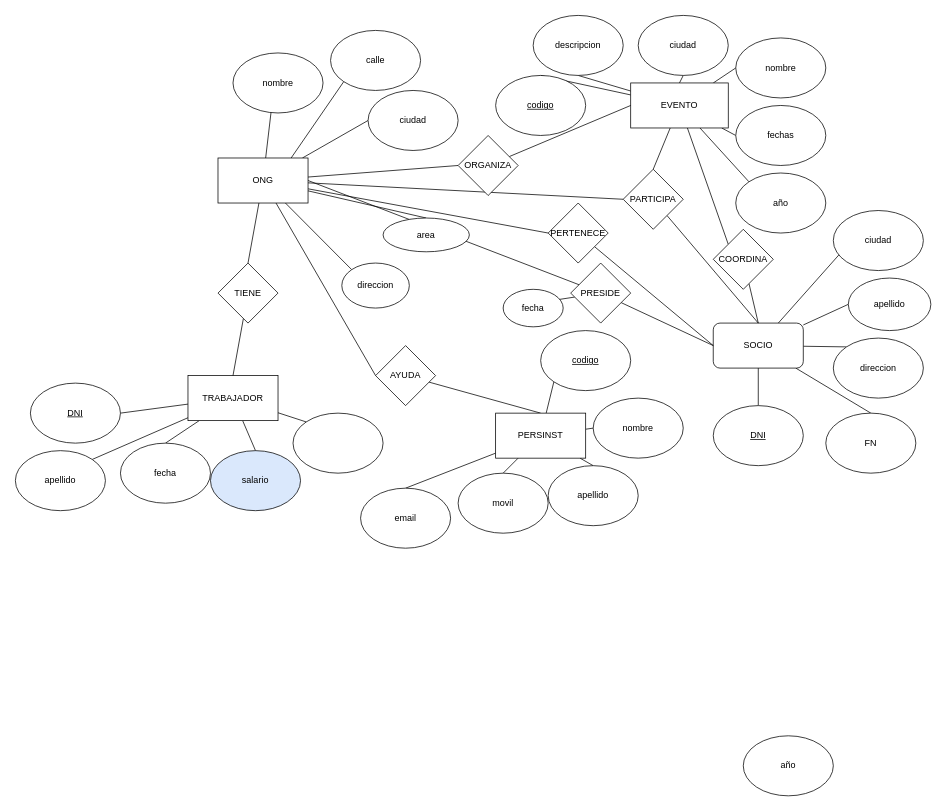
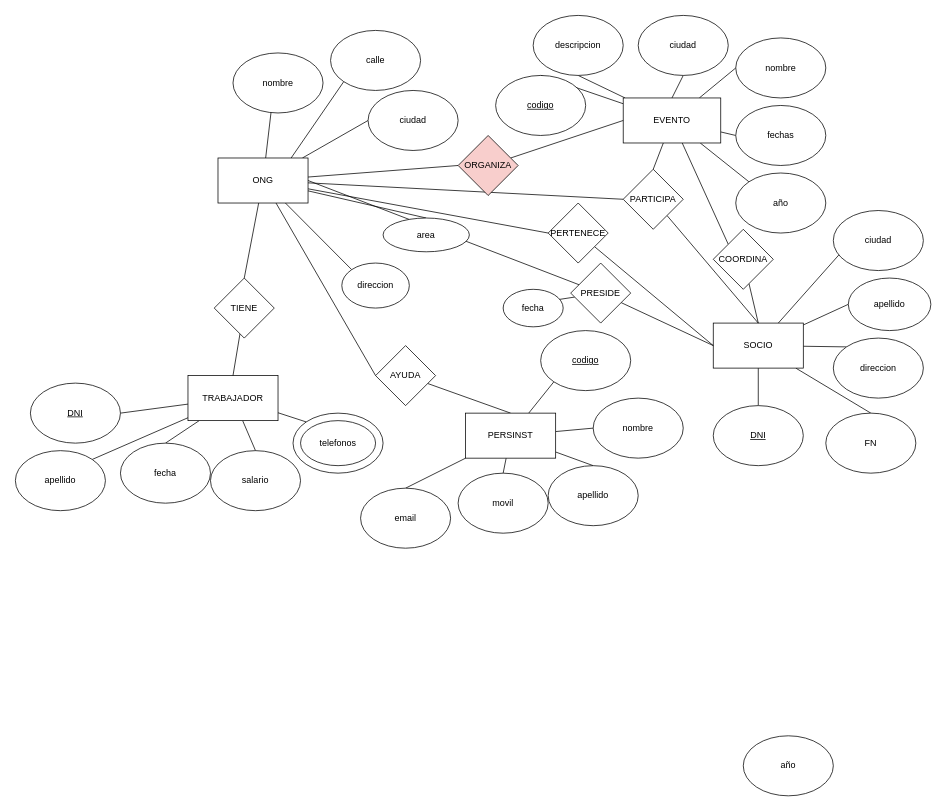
node "EVENTO": moved (679, 105) -> (672, 120)
node "ORGANIZA": fillcolor #ffffff -> #f8cecc
node "TIENE": moved (248, 293) -> (244, 308)
node "SOCIO": shape rounded rectangle -> rectangle
node "PERSINST": moved (540, 435) -> (510, 435)
node "telefonos": added
node "salario": fillcolor #dae8fc -> #ffffff
